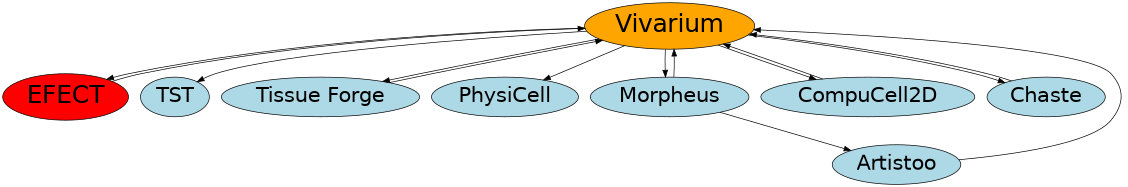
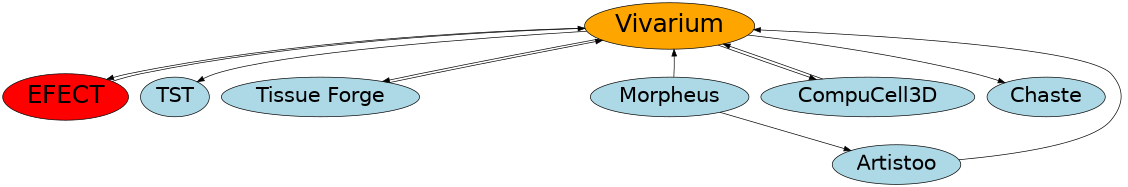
edge "Chaste" -> "Vivarium": removed
edge "Vivarium" -> "Morpheus": removed
node "PhysiCell": removed
node "CompuCell2D": label "CompuCell2D" -> "CompuCell3D"
